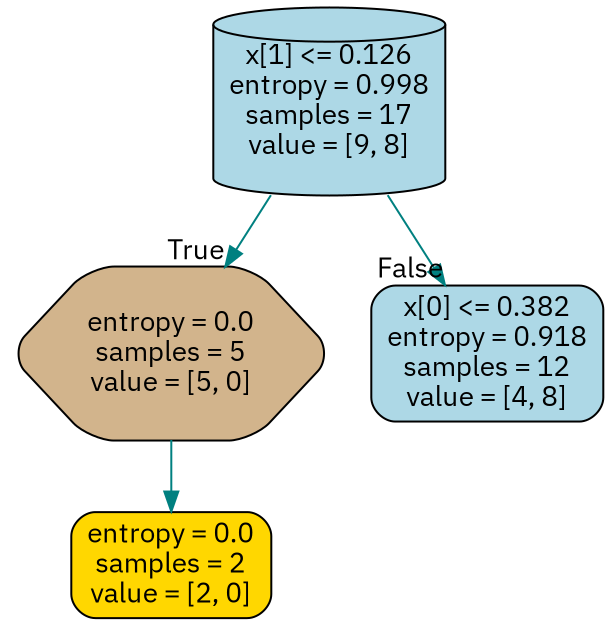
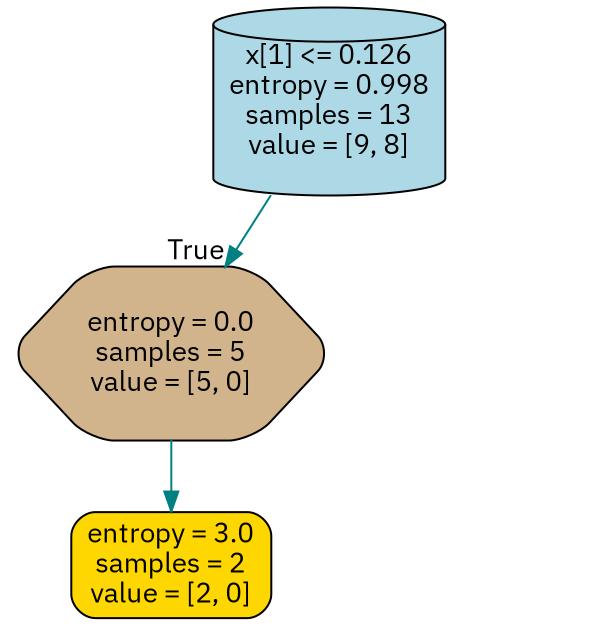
node "x[1] <= 0.126 entropy = 0.998 samples = 17 value = [9, 8]": label "x[1] <= 0.126 entropy = 0.998 samples = 17 value = [9, 8]" -> "x[1] <= 0.126 entropy = 0.998 samples = 13 value = [9, 8]"
node "x[0] <= 0.382 entropy = 0.918 samples = 12 value = [4, 8]": removed
node "entropy = 0.0 samples = 2 value = [2, 0]": label "entropy = 0.0 samples = 2 value = [2, 0]" -> "entropy = 3.0 samples = 2 value = [2, 0]"
